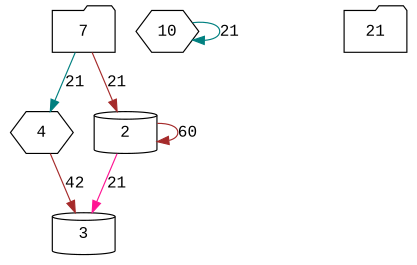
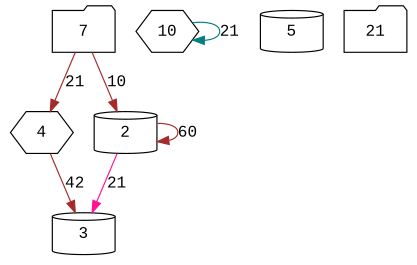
node "5": added
edge "7" -> "4": color teal -> brown
edge "7" -> "2": label "21" -> "10"
